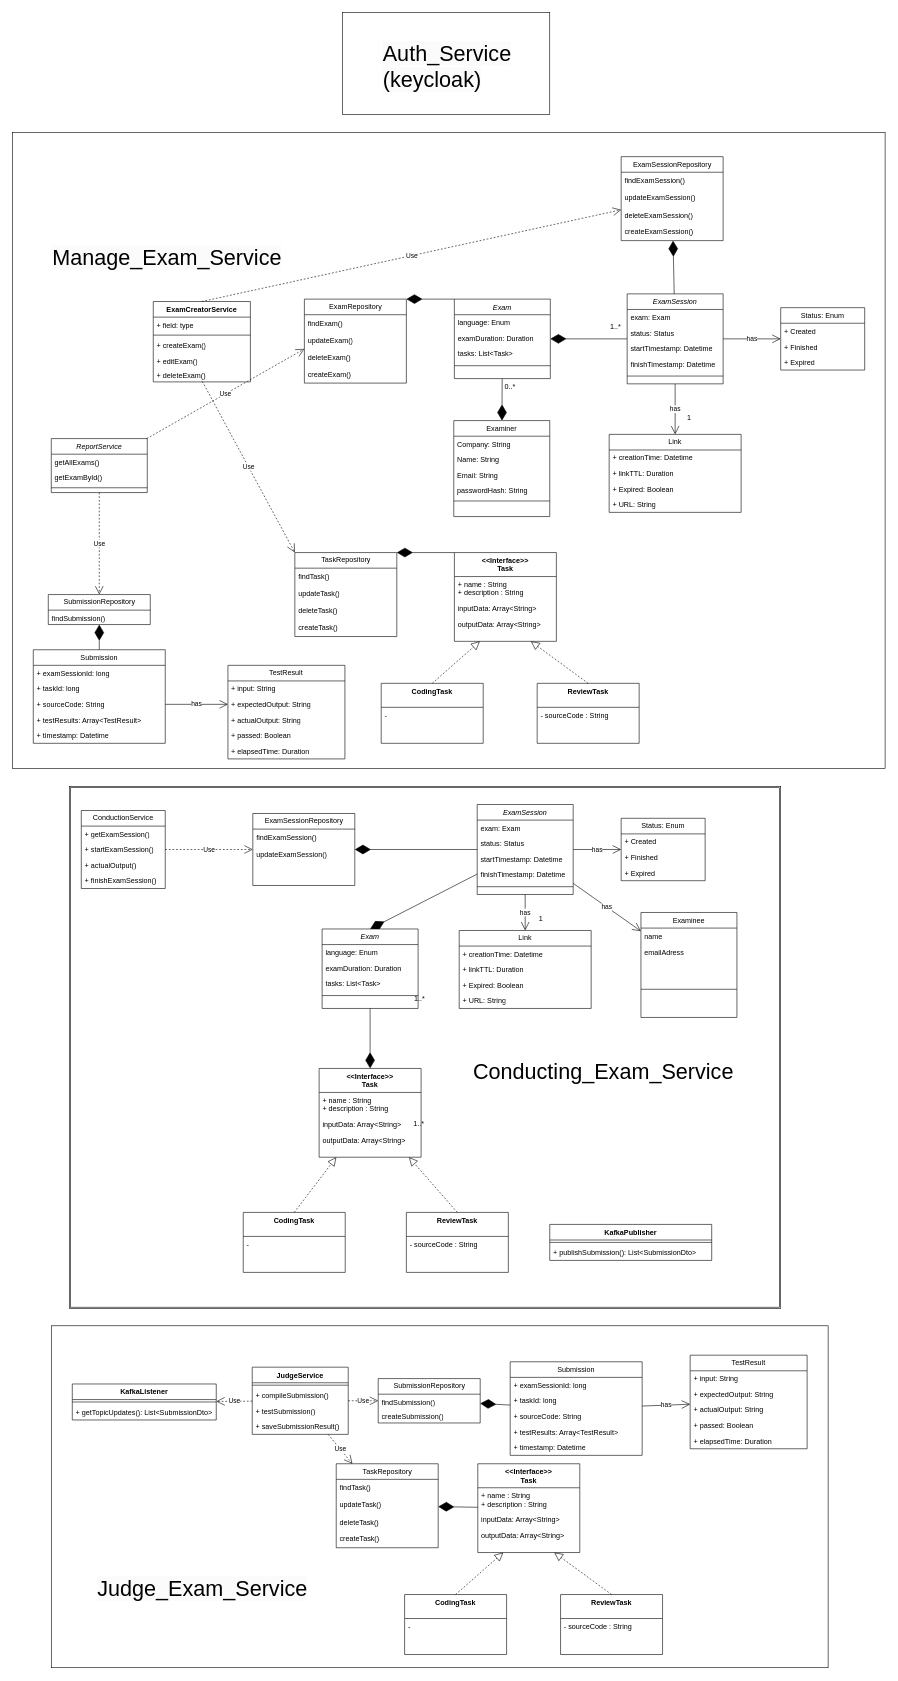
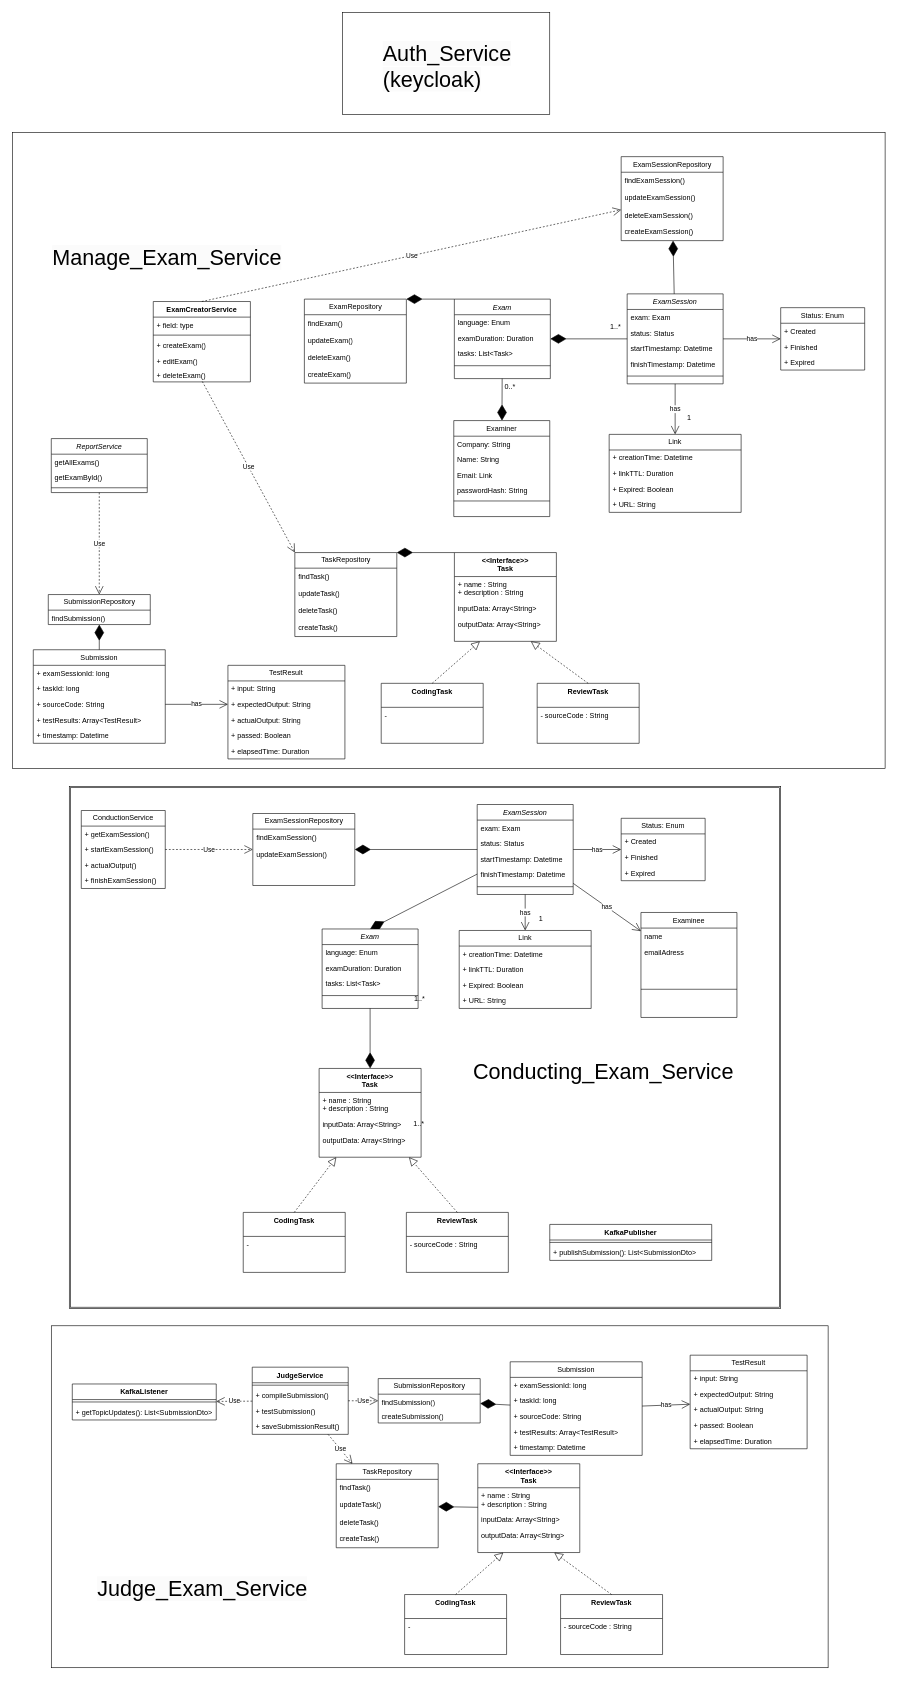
edge "ReportService" -> "findExam() updateExam() deleteExam() createExam()": removed, label "Use"
node "Email: String": label "Email: String" -> "Email: Link"
